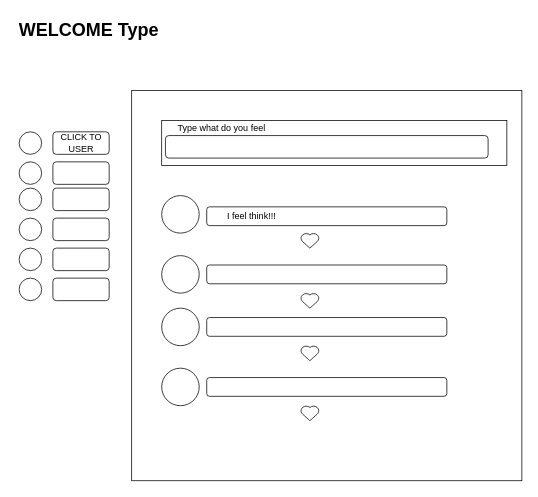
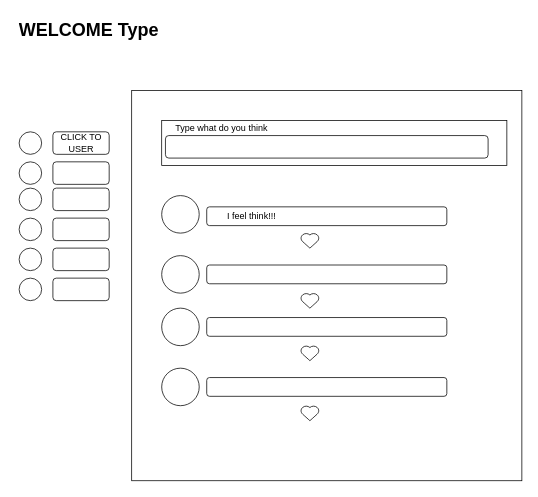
node "Type what do you feel": label "Type what do you feel" -> "Type what do you think"
